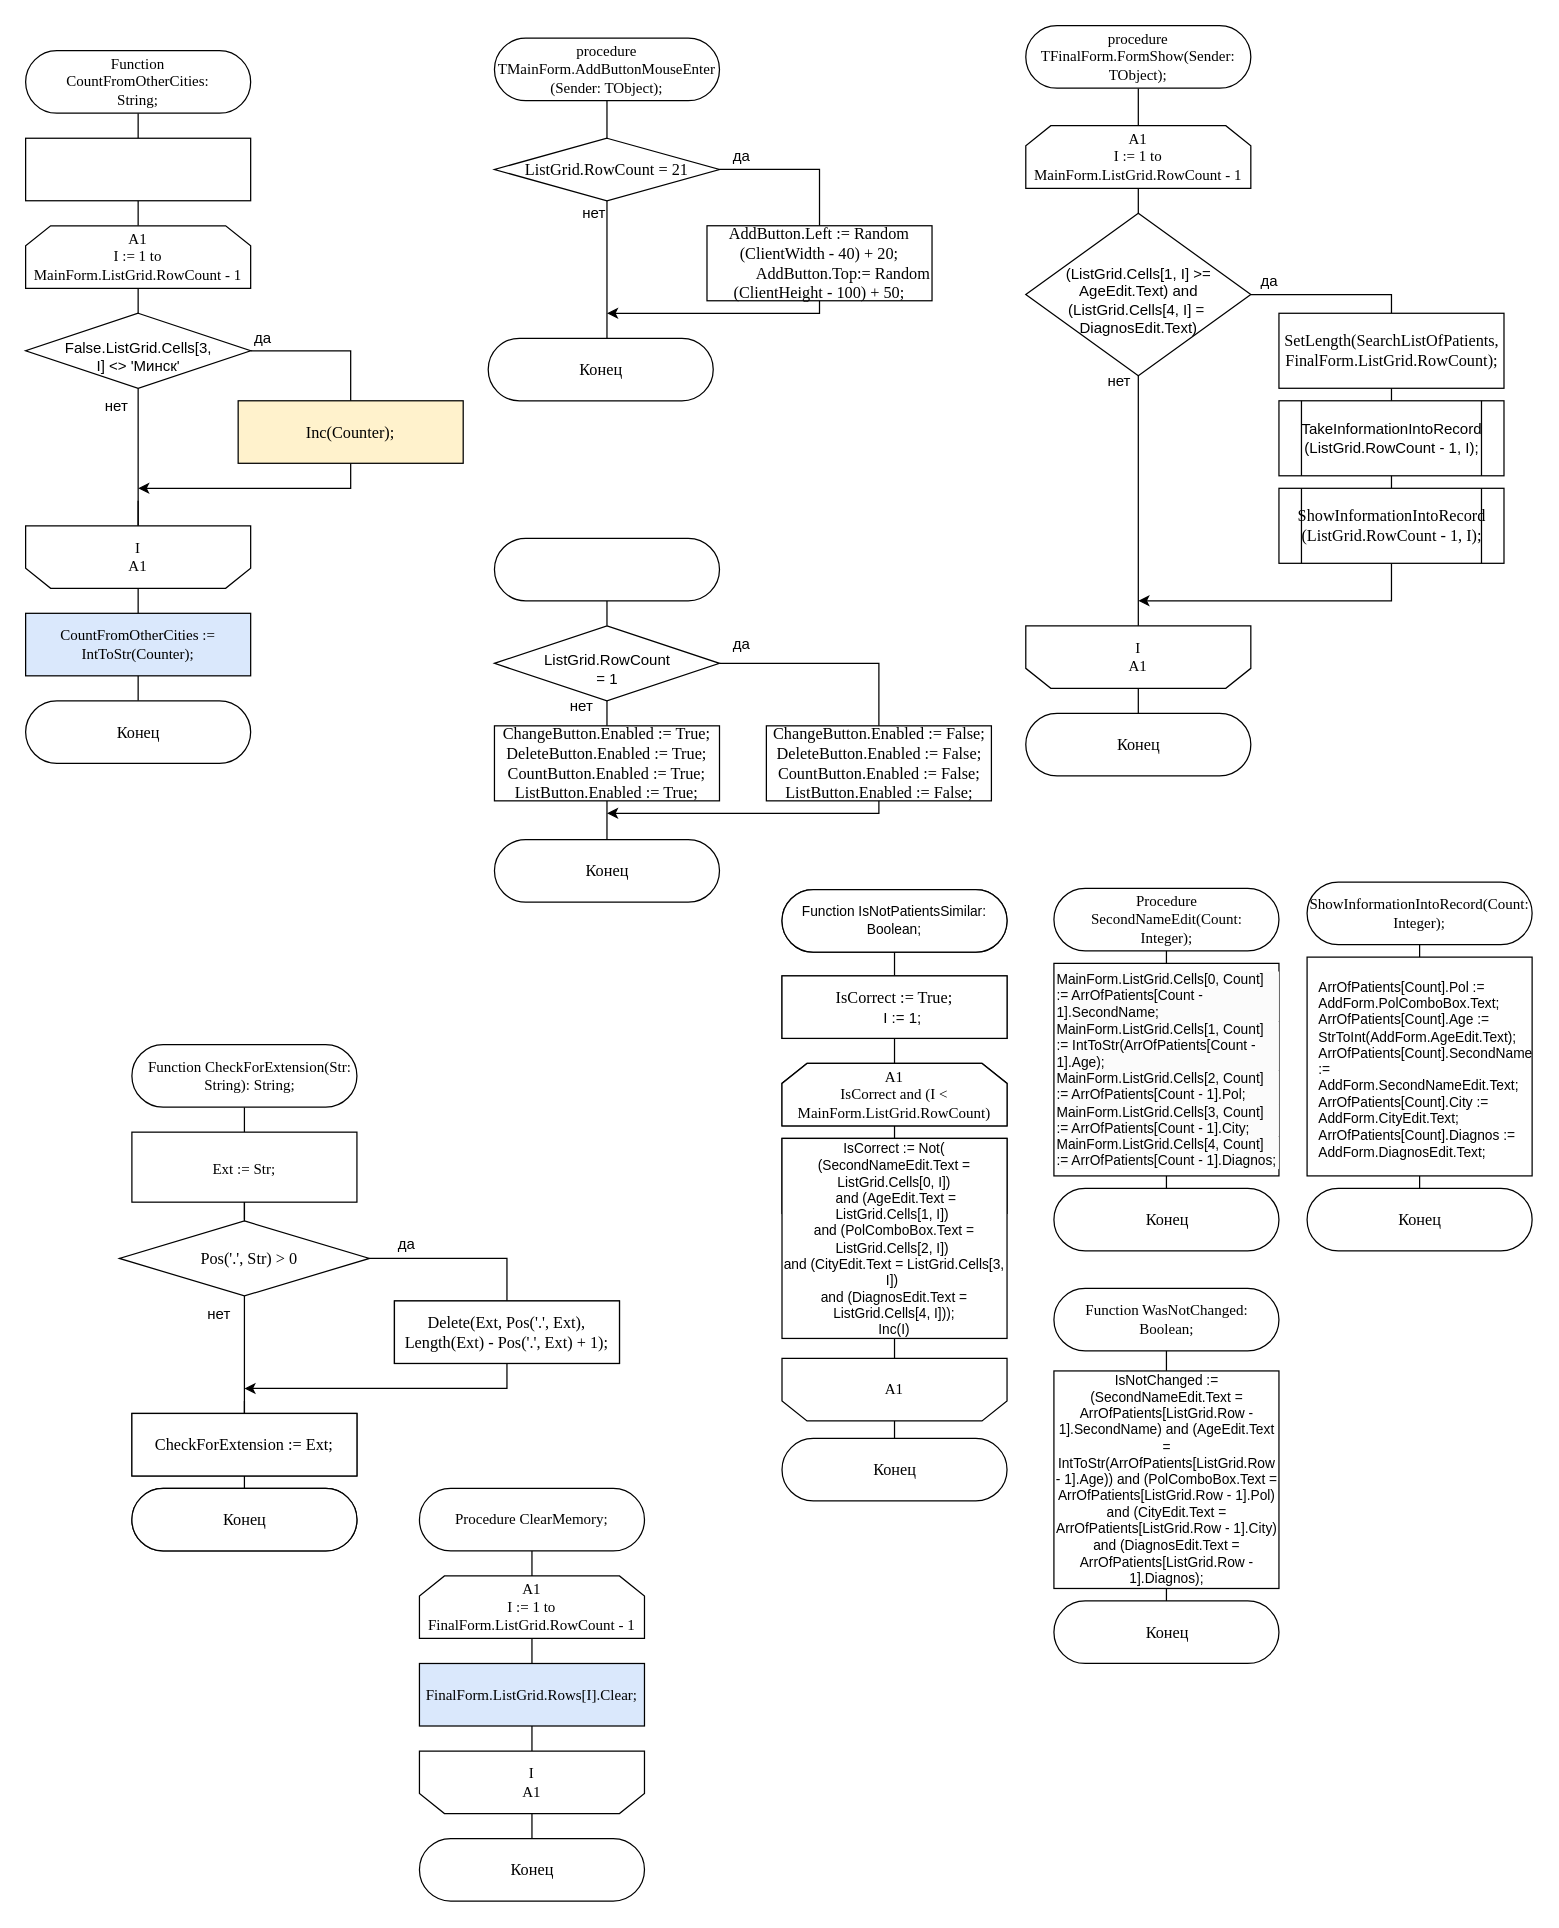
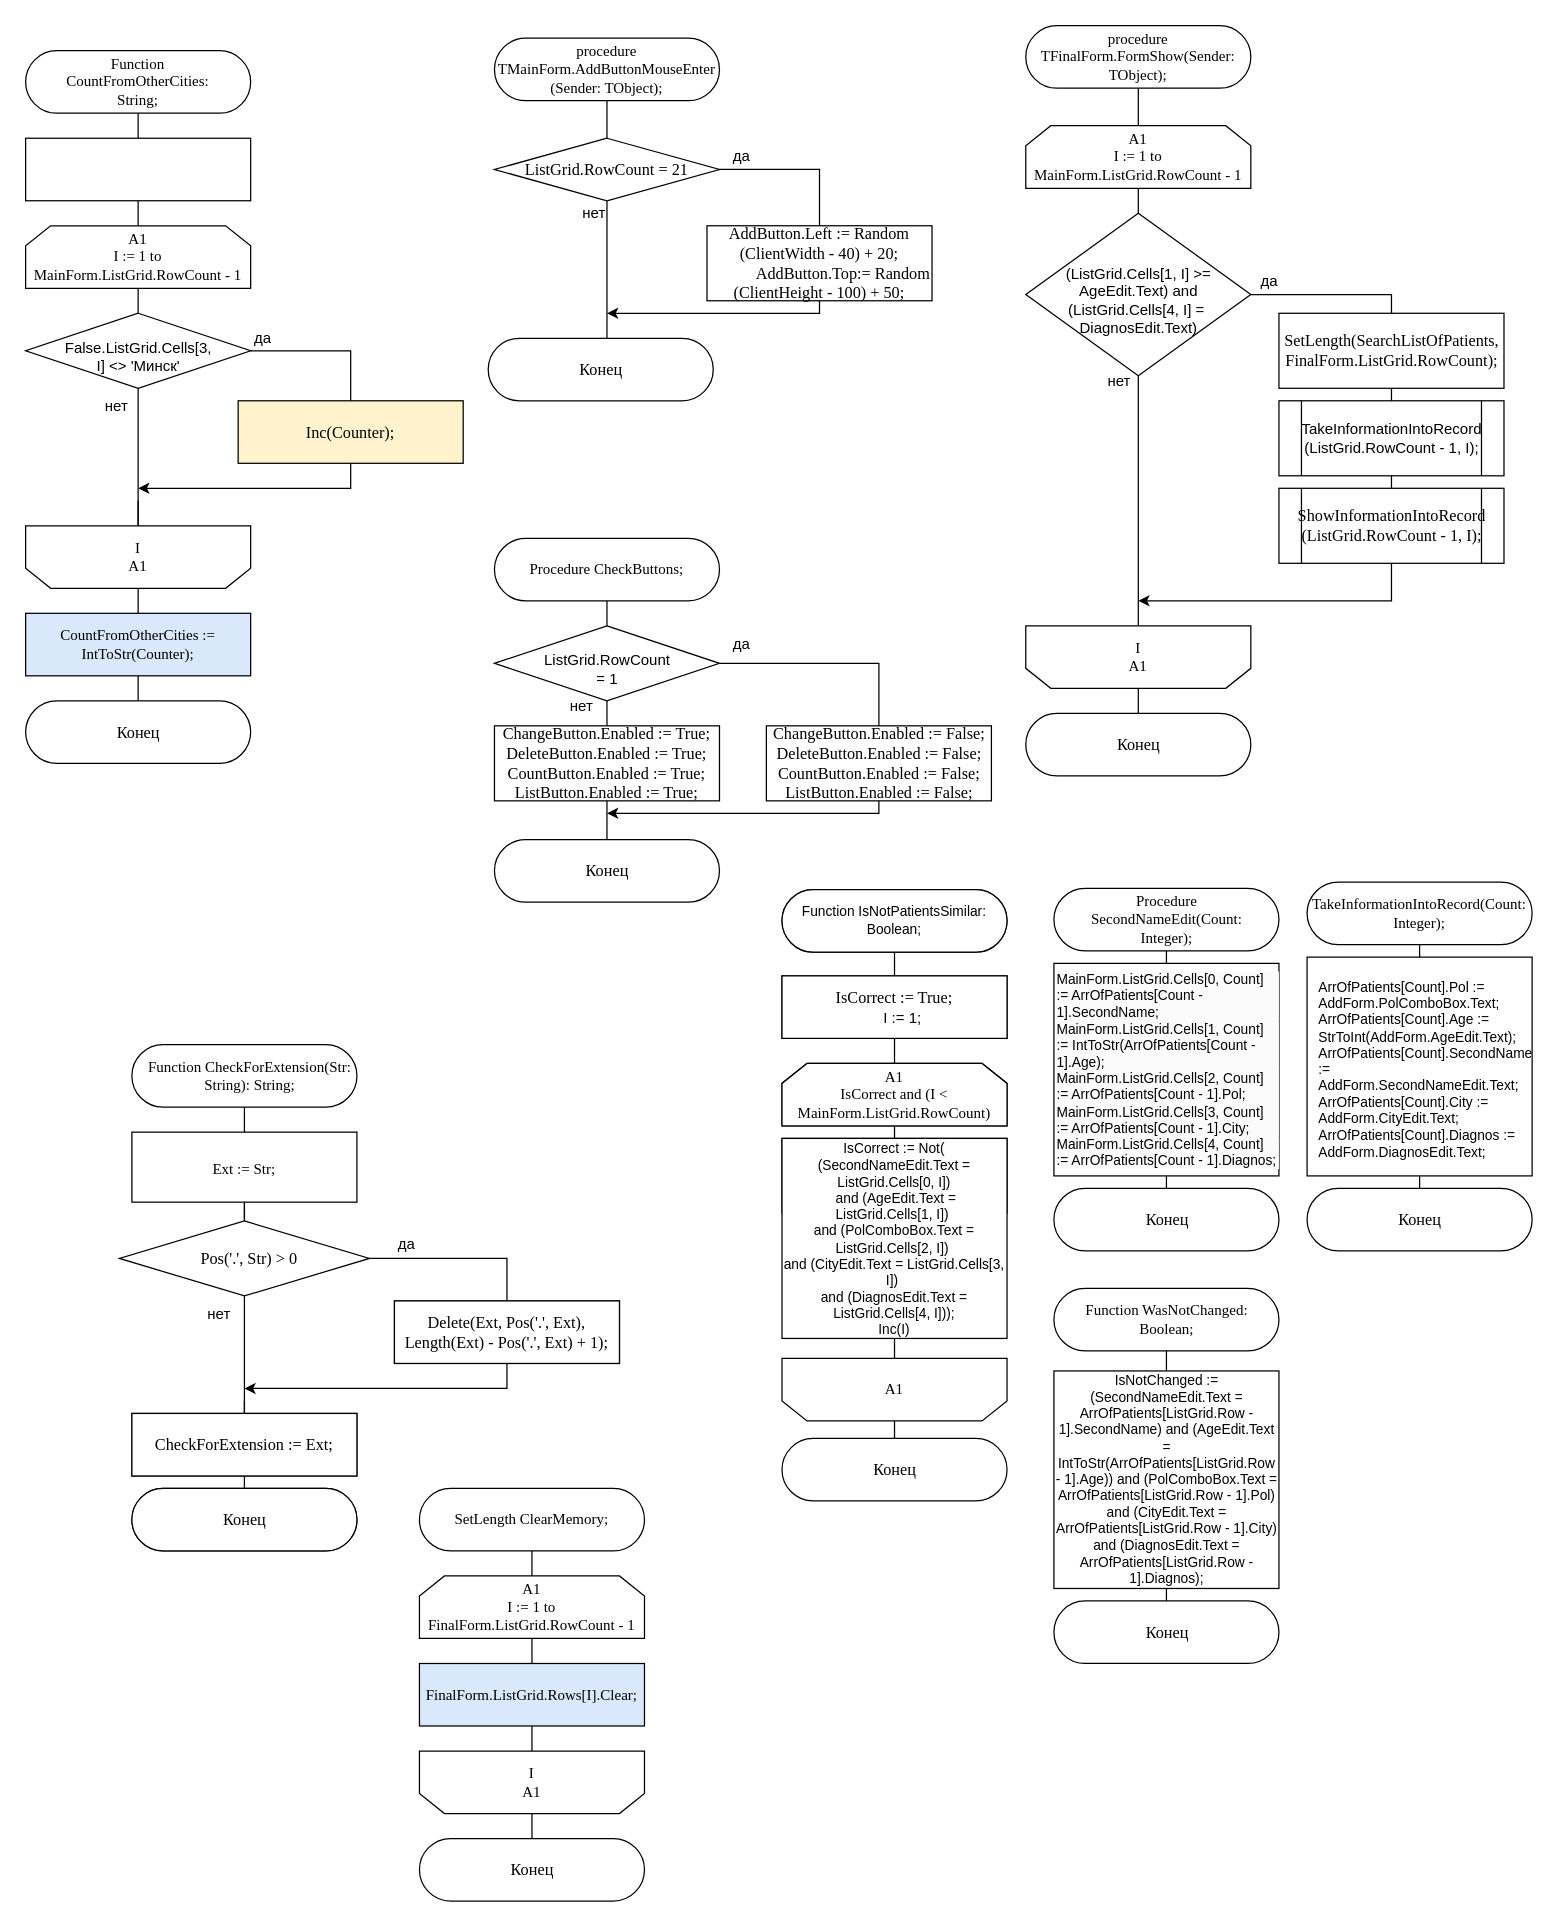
node "Procedure CheckButtons;": added
node "ShowInformationIntoRecord(Count: Integer);": label "ShowInformationIntoRecord(Count: Integer);" -> "TakeInformationIntoRecord(Count: Integer);"
node "Procedure ClearMemory;": label "Procedure ClearMemory;" -> "SetLength ClearMemory;"
